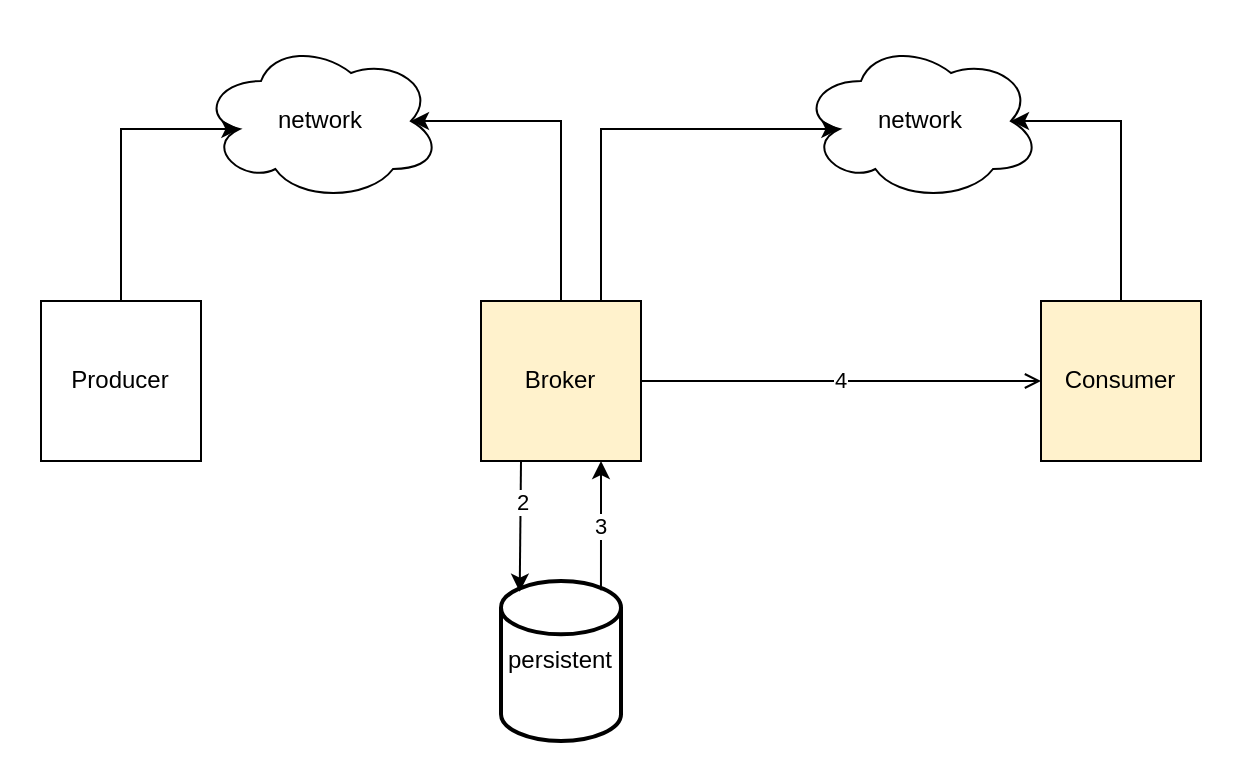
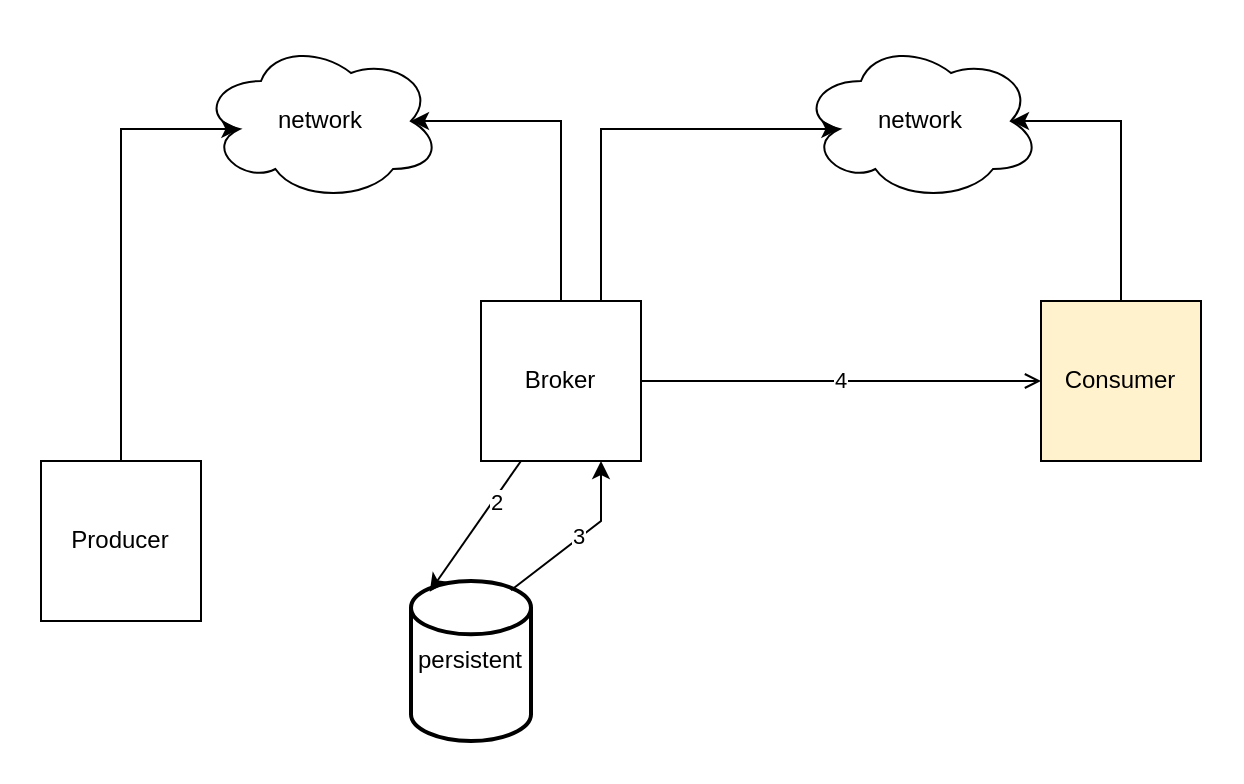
node "Producer": moved (121, 381) -> (121, 541)
node "Broker": fillcolor #fff2cc -> #ffffff
node "persistent": moved (561, 661) -> (471, 661)
